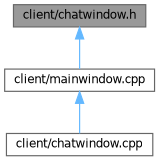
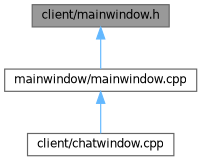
node "client/chatwindow.h": label "client/chatwindow.h" -> "client/mainwindow.h"
node "client/mainwindow.cpp": label "client/mainwindow.cpp" -> "mainwindow/mainwindow.cpp"
